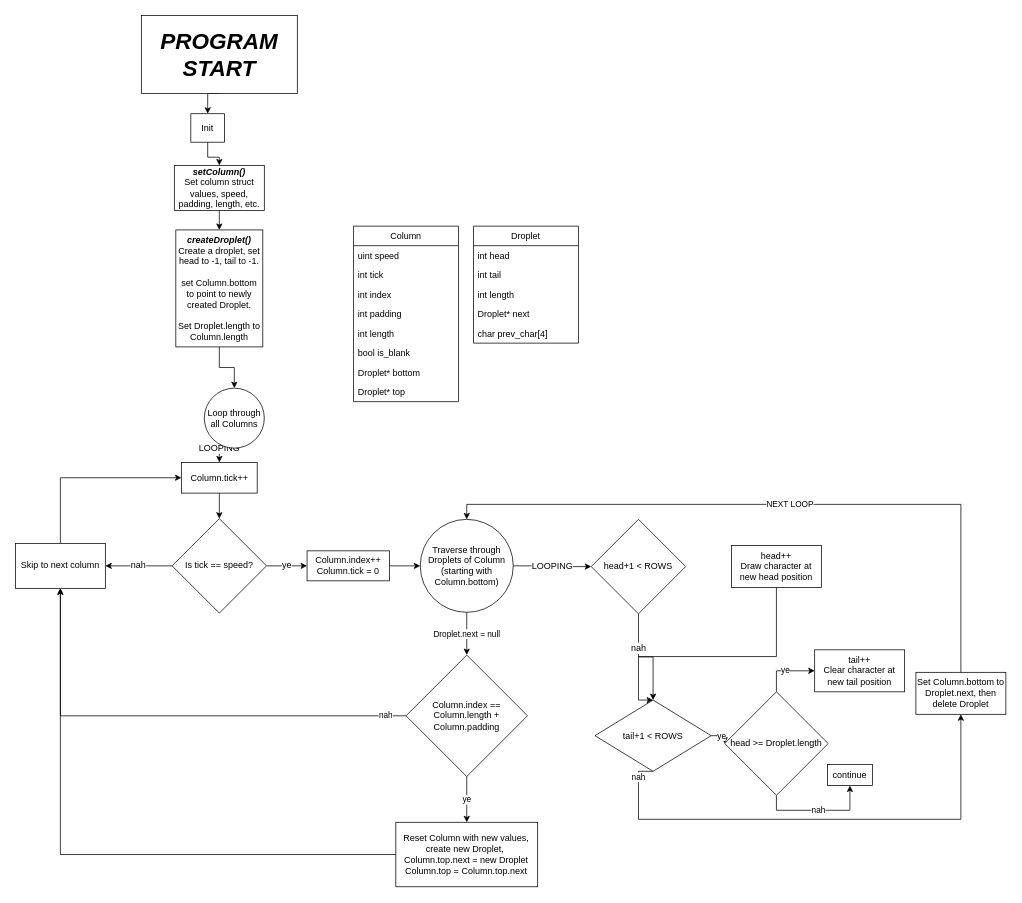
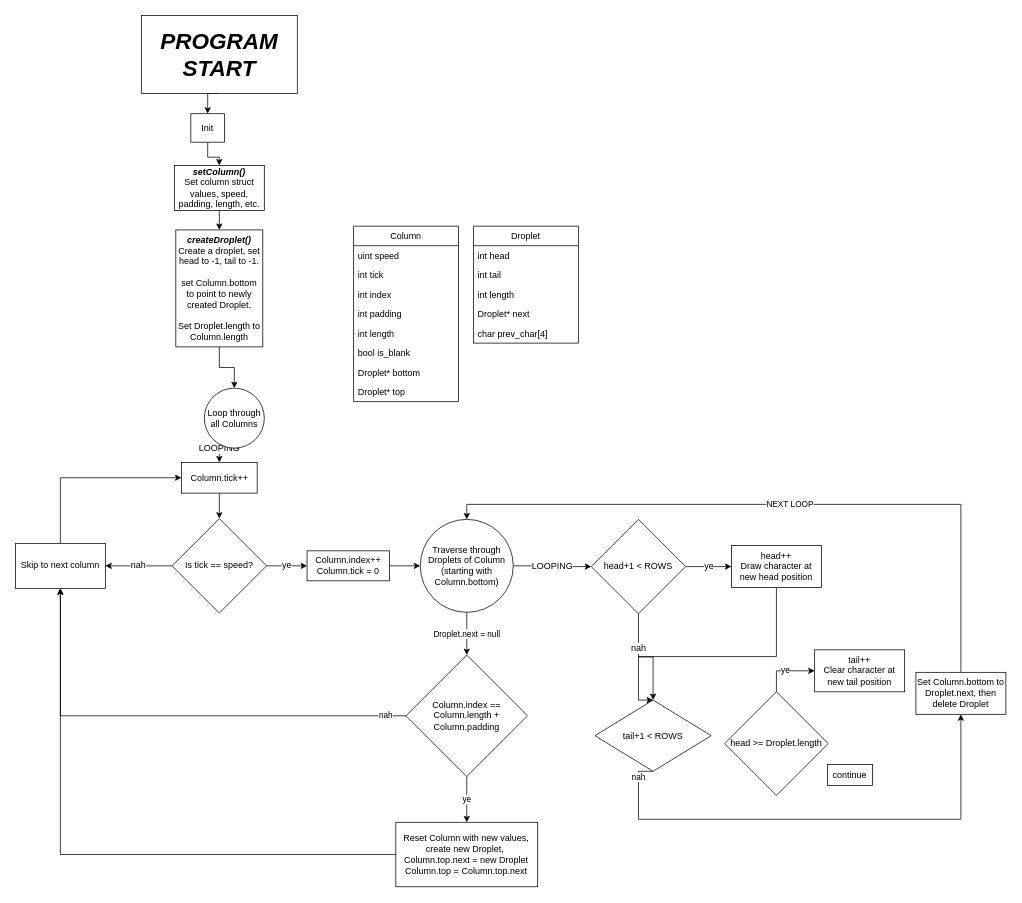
edge "head+1 < ROWS" -> "head++ Draw character at new head position": added, label "ye"
edge "tail+1 < ROWS" -> "head >= Droplet.length": removed, label "ye"
edge "head >= Droplet.length" -> "continue": removed, label "nah"
